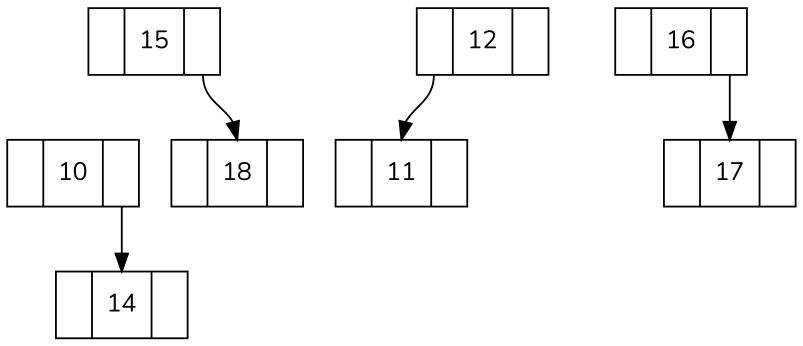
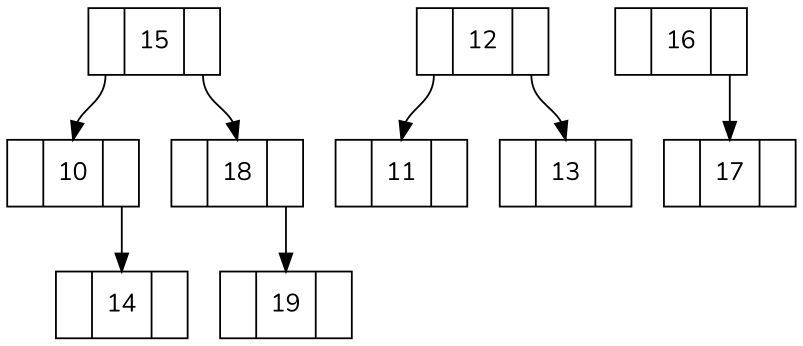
edge "15" -> "10": added
node "13": added
node "19": added
